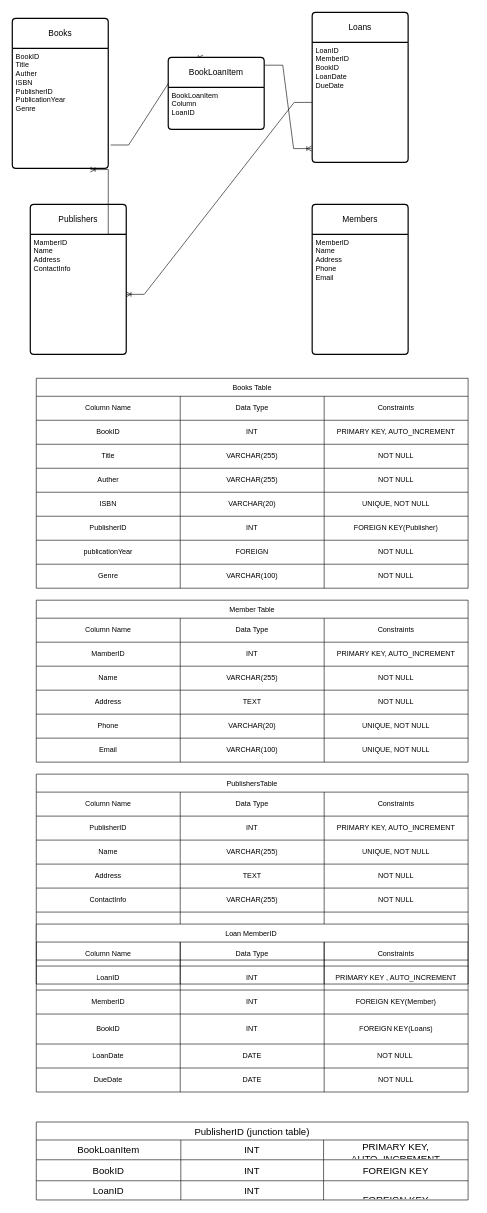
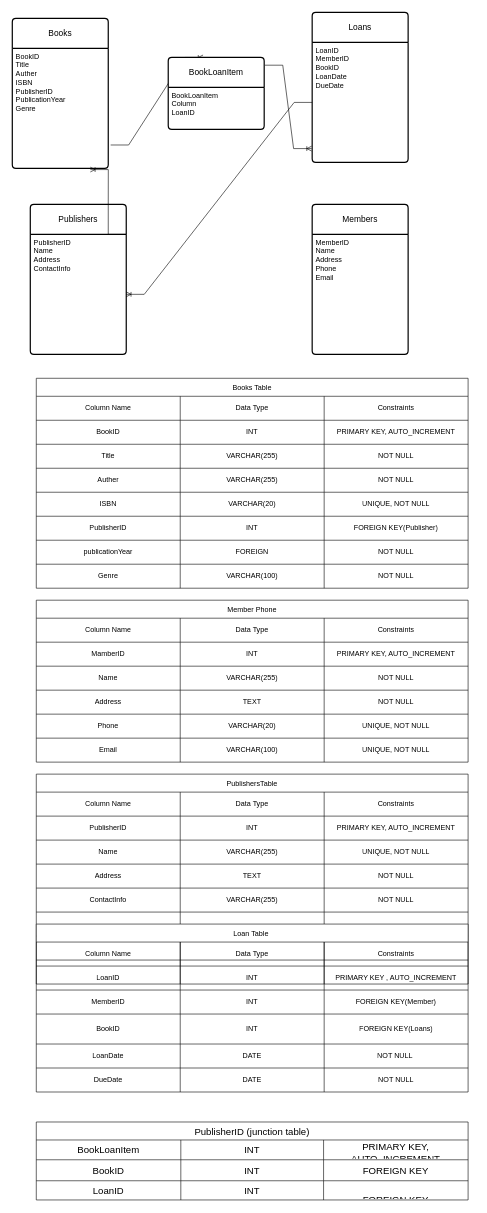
node "MamberID Name Address ContactInfo": label "MamberID Name Address ContactInfo" -> "PublisherID Name Address ContactInfo"
node "Member Table": label "Member Table" -> "Member Phone"
node "Loan MemberID": label "Loan MemberID" -> "Loan Table"
